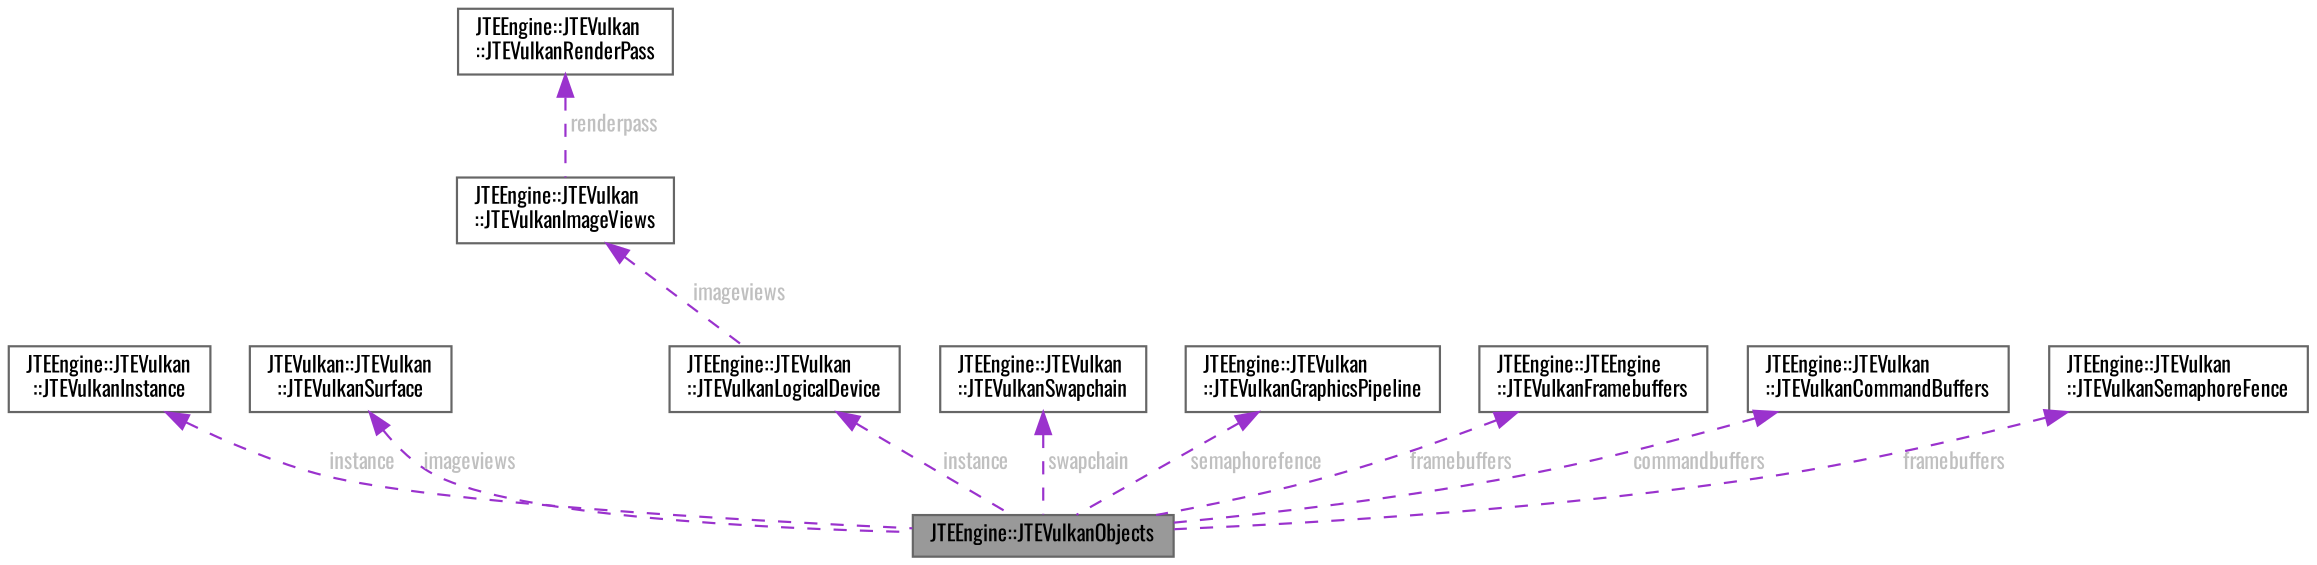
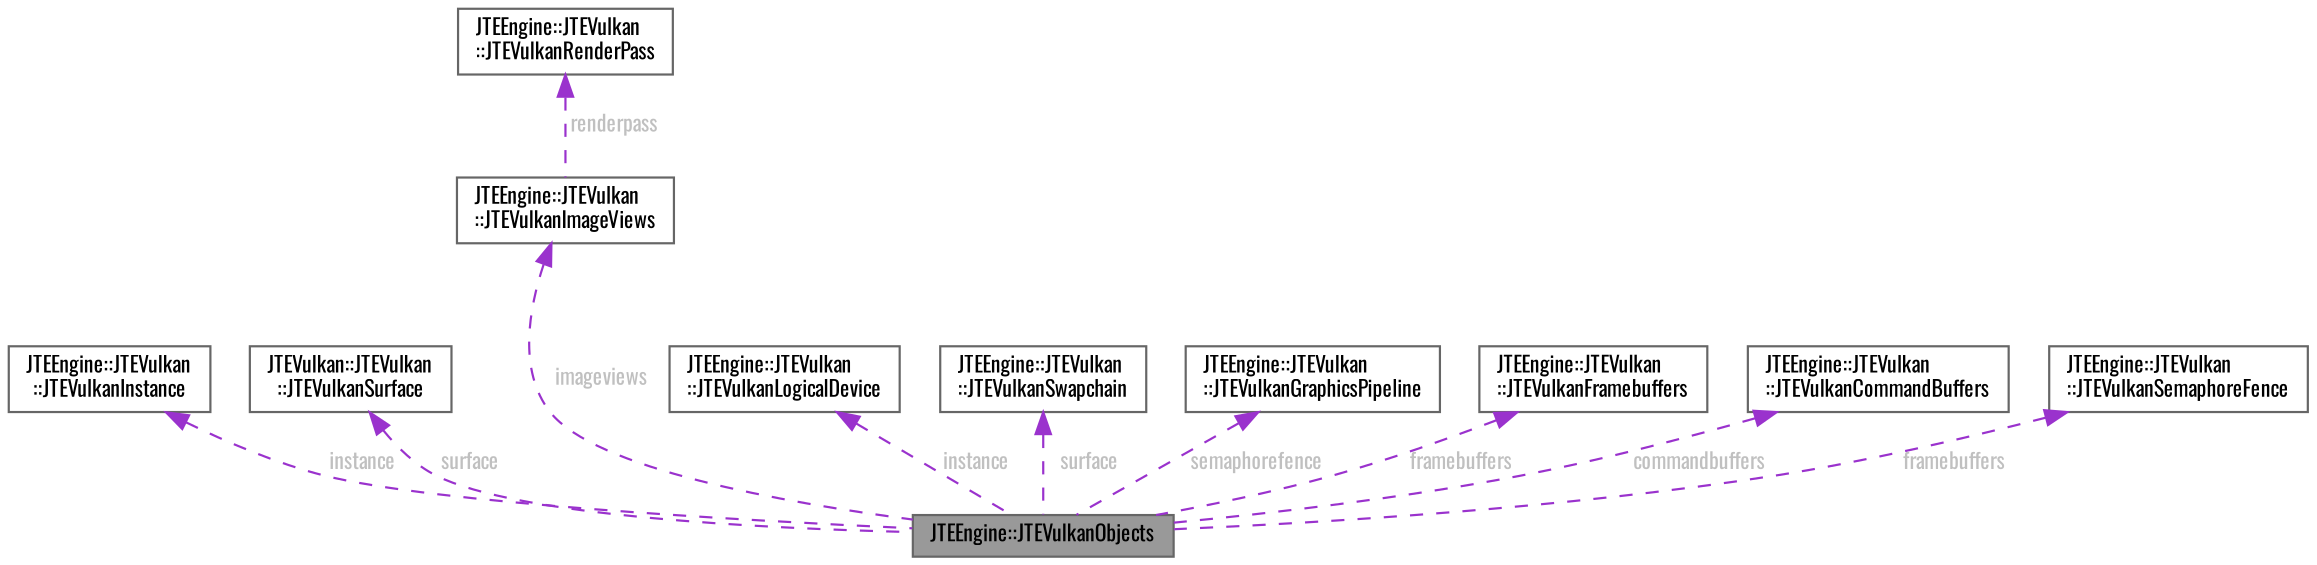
edge "JTEEngine::JTEVulkan ::JTEVulkanLogicalDevice" -> "JTEEngine::JTEVulkan ::JTEVulkanImageViews": now "JTEEngine::JTEVulkanObjects" -> "JTEEngine::JTEVulkan ::JTEVulkanImageViews"
node "JTEEngine::JTEEngine ::JTEVulkanFramebuffers": label "JTEEngine::JTEEngine ::JTEVulkanFramebuffers" -> "JTEEngine::JTEVulkan ::JTEVulkanFramebuffers"
edge "JTEEngine::JTEVulkanObjects" -> "JTEVulkan::JTEVulkan ::JTEVulkanSurface": label " imageviews" -> " surface"
edge "JTEEngine::JTEVulkanObjects" -> "JTEEngine::JTEVulkan ::JTEVulkanSwapchain": label " swapchain" -> " surface"
